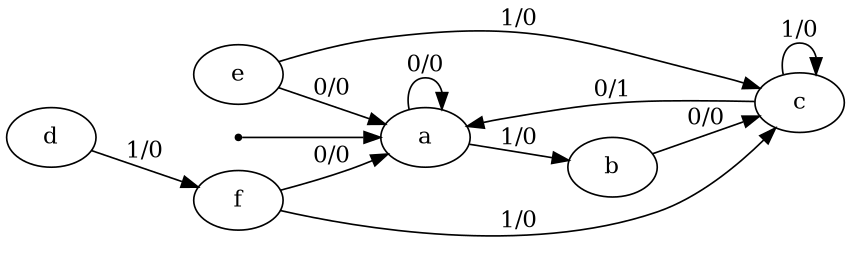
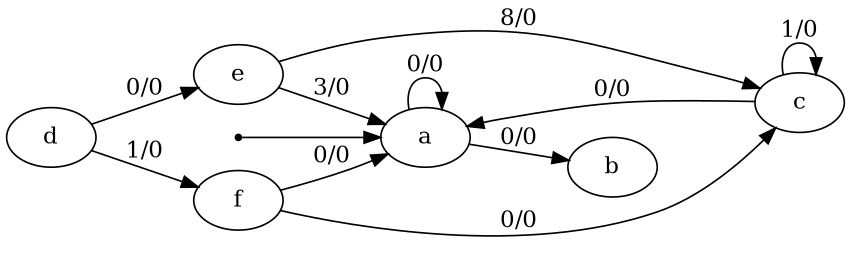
edge "e" -> "c": label "1/0" -> "8/0"
edge "e" -> "a": label "0/0" -> "3/0"
edge "c" -> "a": label "0/1" -> "0/0"
edge "d" -> "e": added, label "0/0"
edge "a" -> "b": label "1/0" -> "0/0"
edge "b" -> "c": removed, label "0/0"
edge "f" -> "c": label "1/0" -> "0/0"
